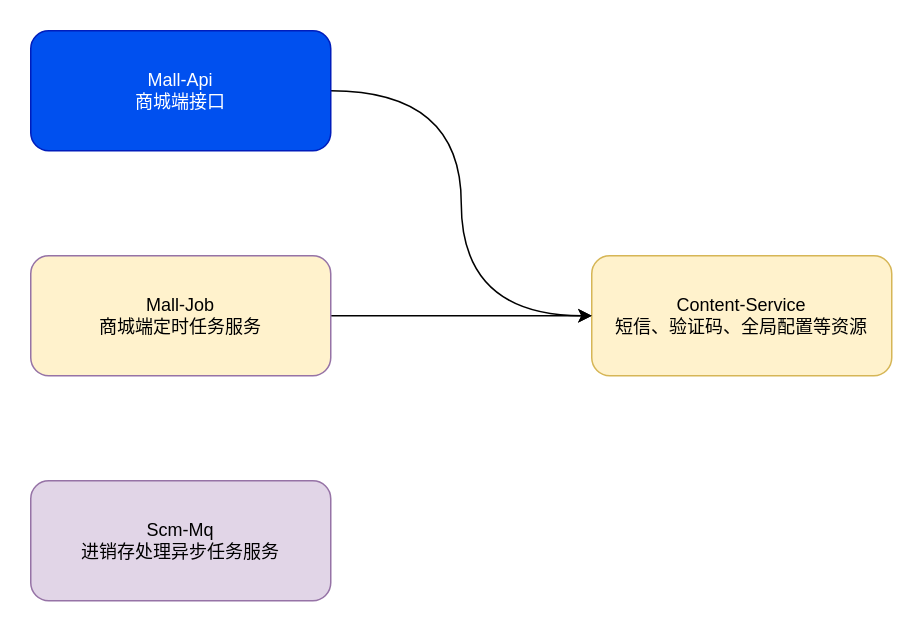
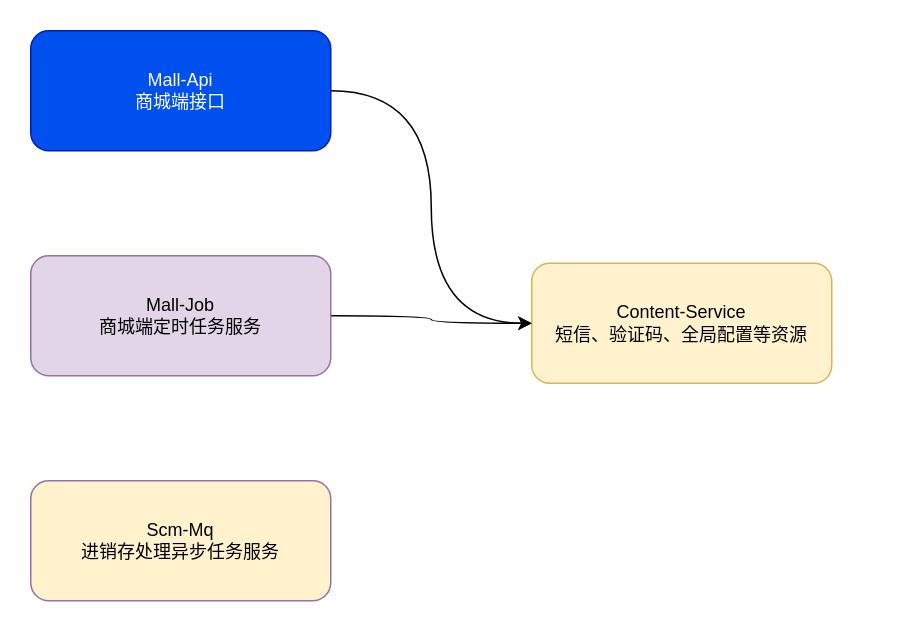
node "Mall-Job 商城端定时任务服务": fillcolor #fff2cc -> #e1d5e7
node "Content-Service 短信、验证码、全局配置等资源": moved (742, 316) -> (682, 323)
node "Scm-Mq 进销存处理异步任务服务": fillcolor #e1d5e7 -> #fff2cc
